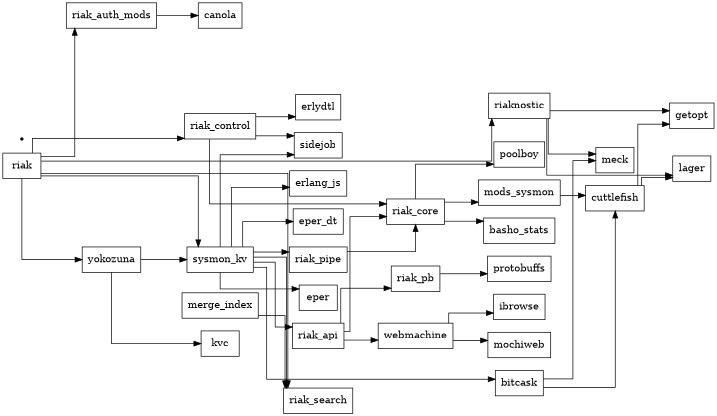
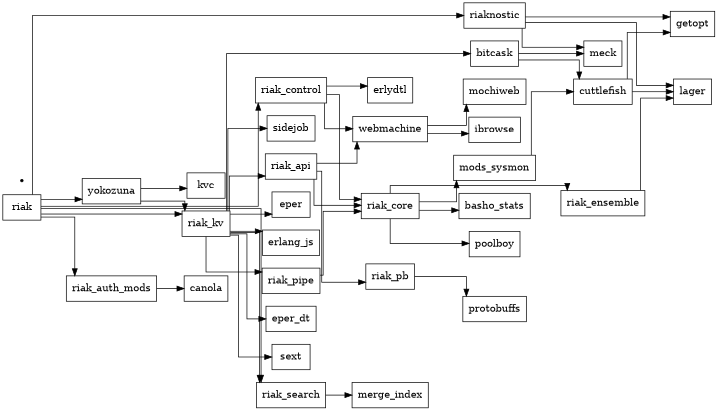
edge "riak_control" -> "sidejob": now "riak_control" -> "webmachine"
node "riak_ensemble": added
node "sysmon_kv": label "sysmon_kv" -> "riak_kv"
edge "merge_index" -> "riak_search": reversed
node "sext": added
